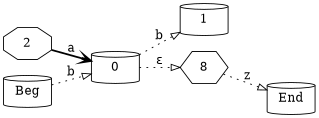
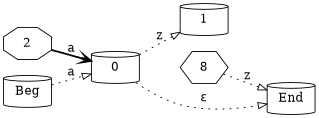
edge "0" -> "1": label "b" -> "z"
edge "0" -> "8": now "0" -> "End"
edge "Beg" -> "0": label "b" -> "a"
